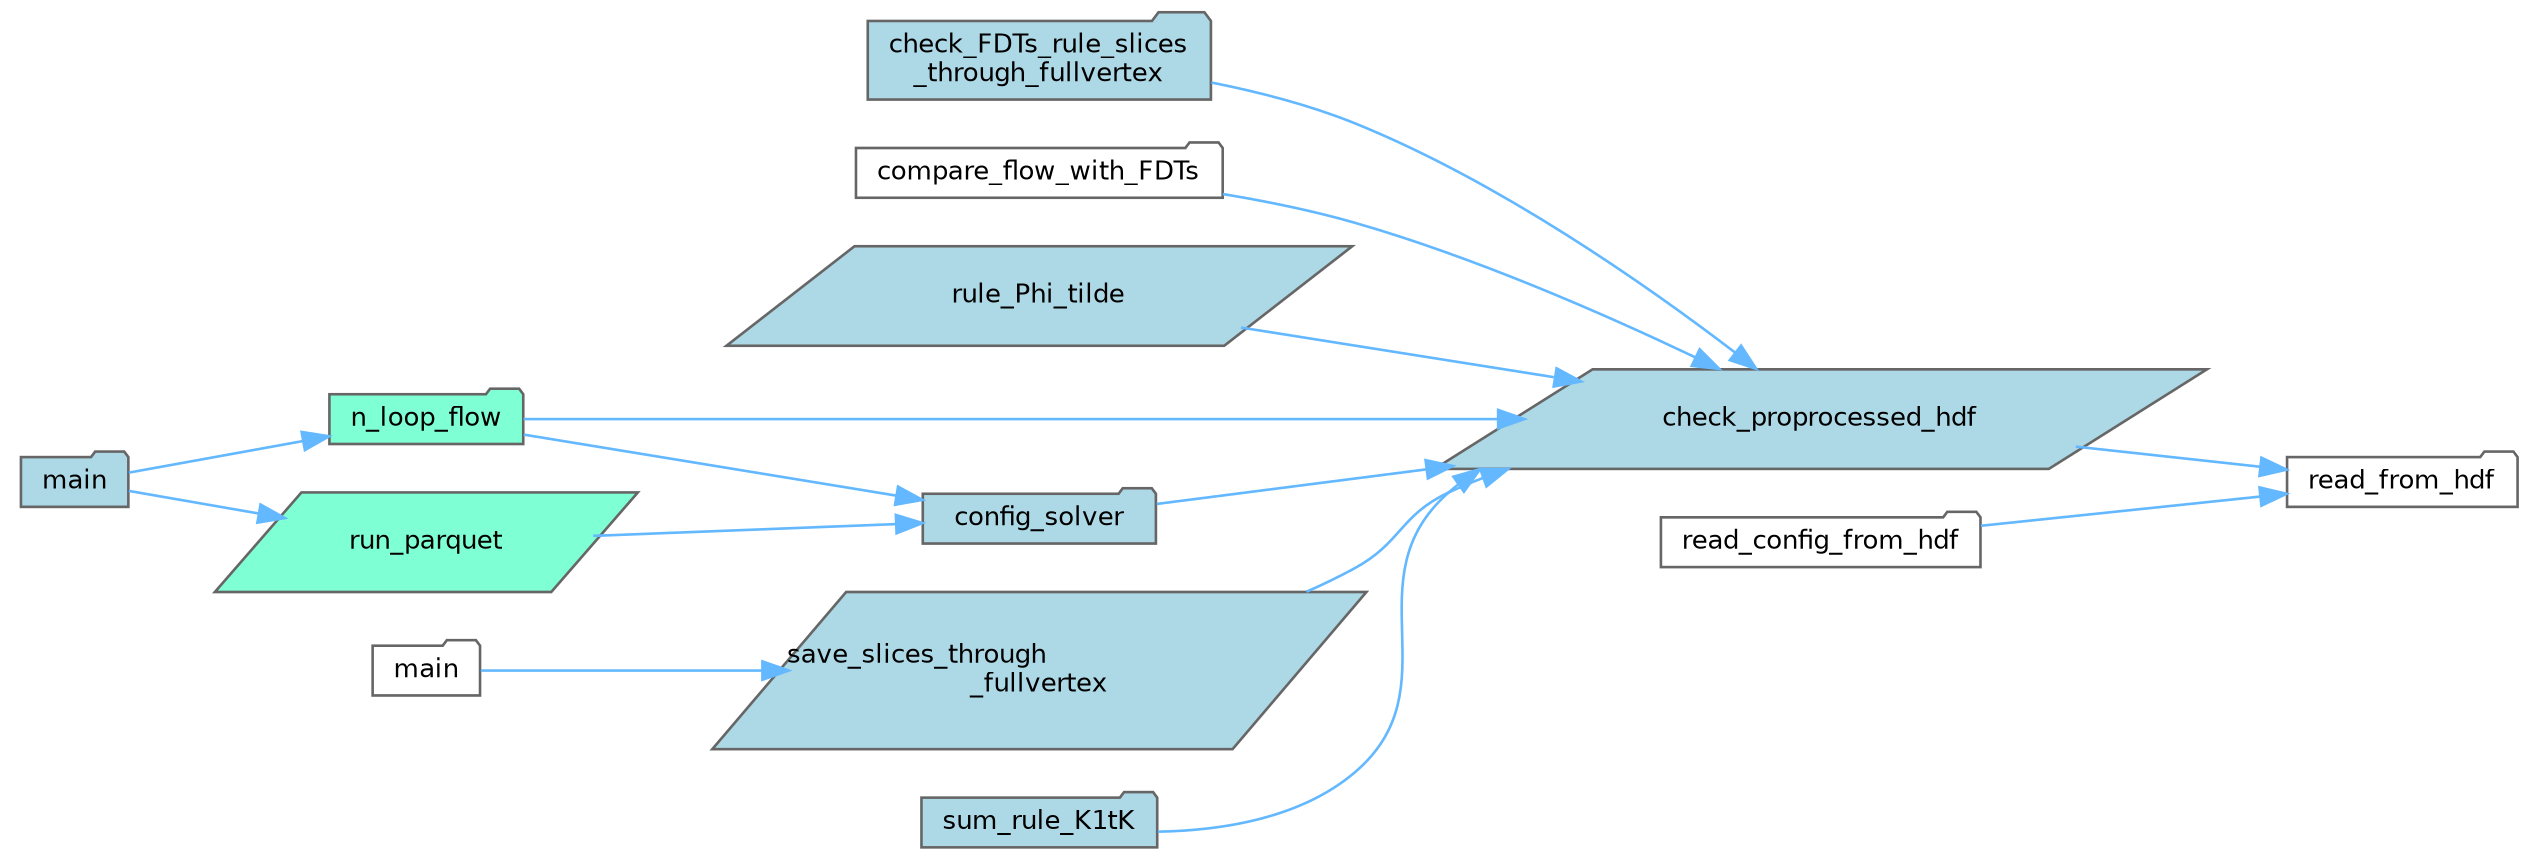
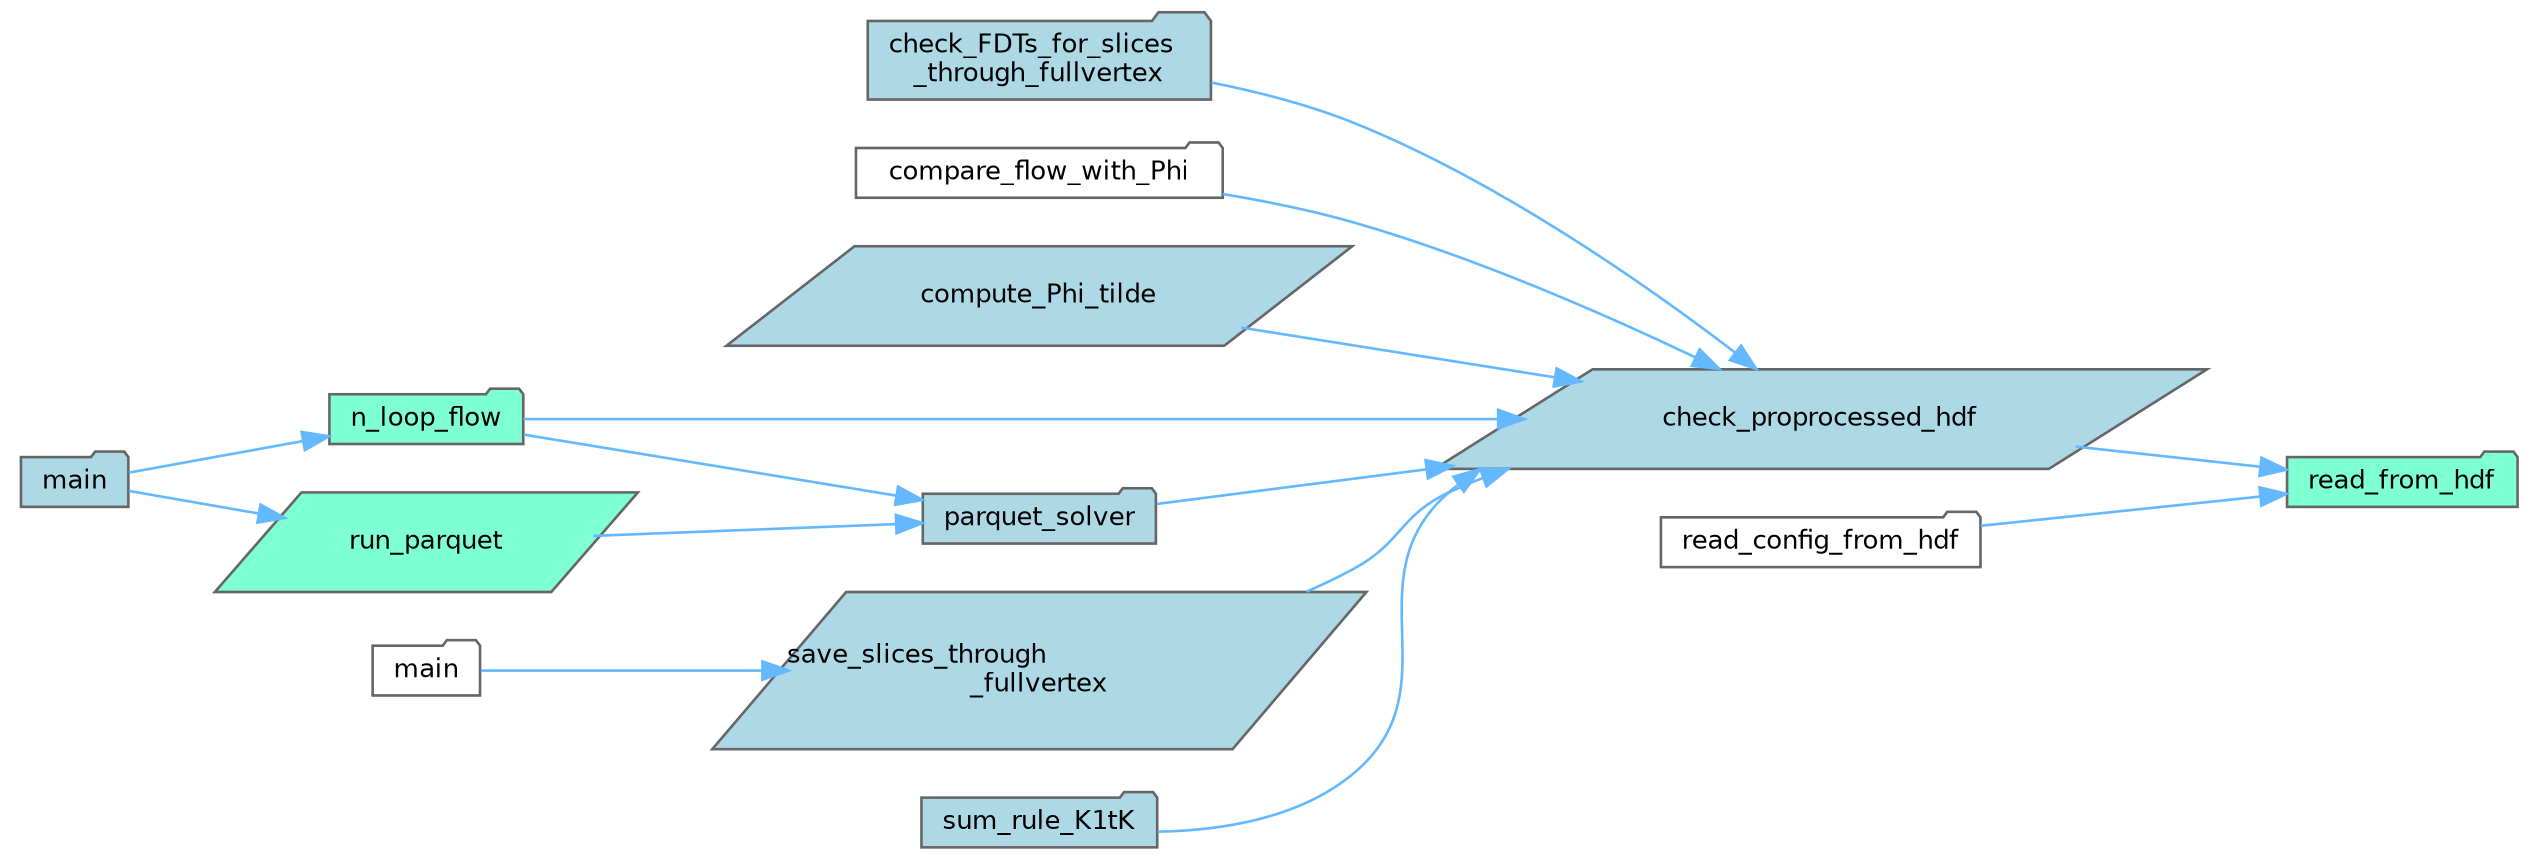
node "check_FDTs_rule_slices _through_fullvertex": label "check_FDTs_rule_slices _through_fullvertex" -> "check_FDTs_for_slices _through_fullvertex"
node "compare_flow_with_FDTs": label "compare_flow_with_FDTs" -> "compare_flow_with_Phi"
node "rule_Phi_tilde": label "rule_Phi_tilde" -> "compute_Phi_tilde"
node "read_from_hdf": fillcolor white -> aquamarine
node "config_solver": label "config_solver" -> "parquet_solver"
